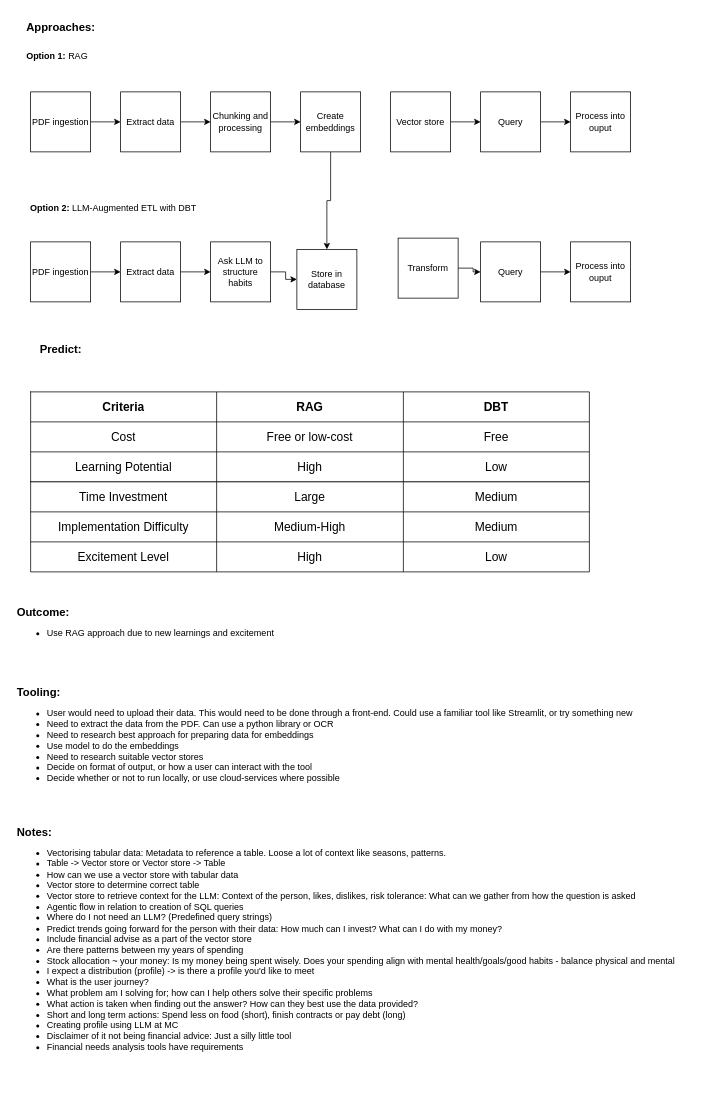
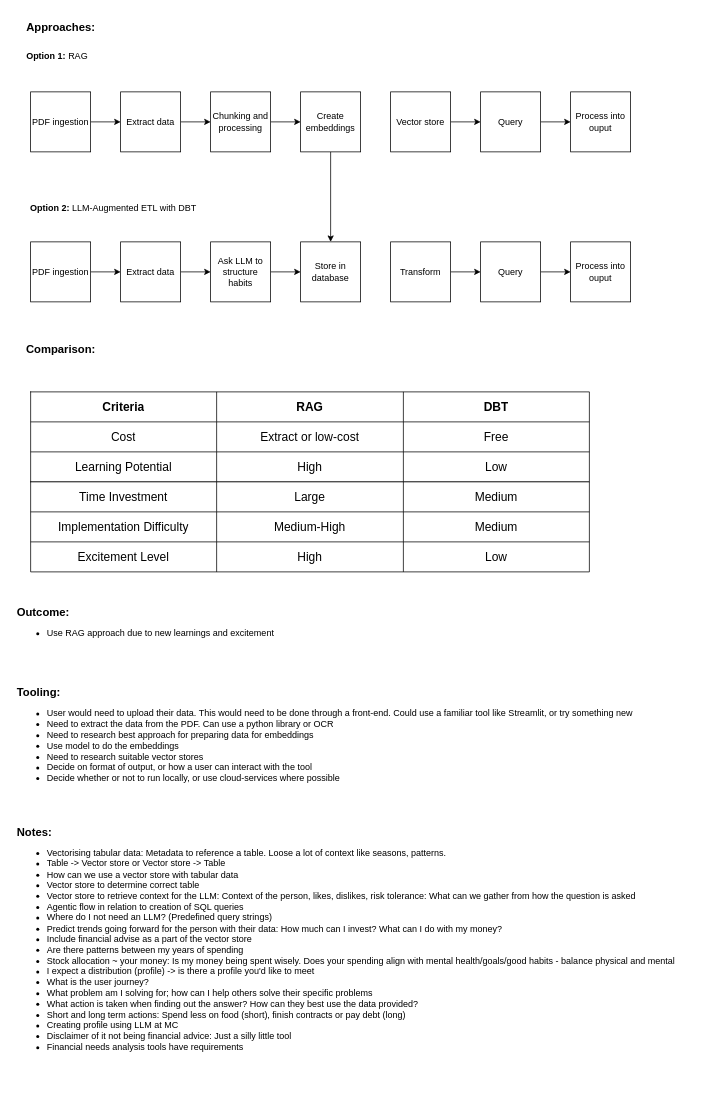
node "Transform": moved (428, 268) -> (420, 272)
node "Store in database": moved (327, 279) -> (330, 272)
node "Predict:": label "Predict:" -> "Comparison:"
node "Free or low-cost": label "Free or low-cost" -> "Extract or low-cost"
